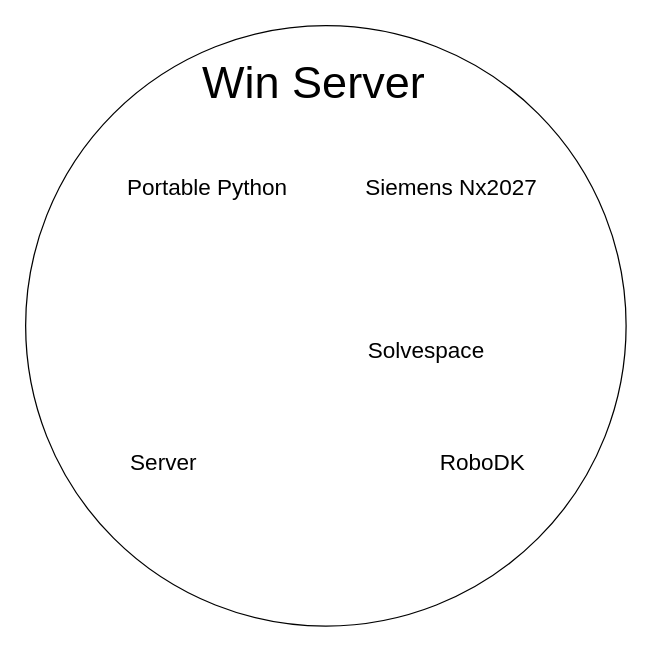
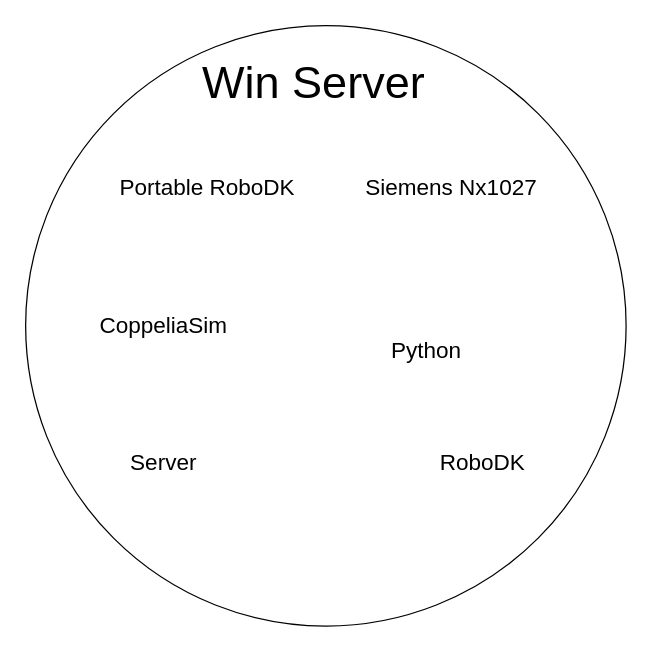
node "Portable Python": label "Portable Python" -> "Portable RoboDK"
node "Siemens Nx2027": label "Siemens Nx2027" -> "Siemens Nx1027"
node "CoppeliaSim": added
node "Solvespace": label "Solvespace" -> "Python"
